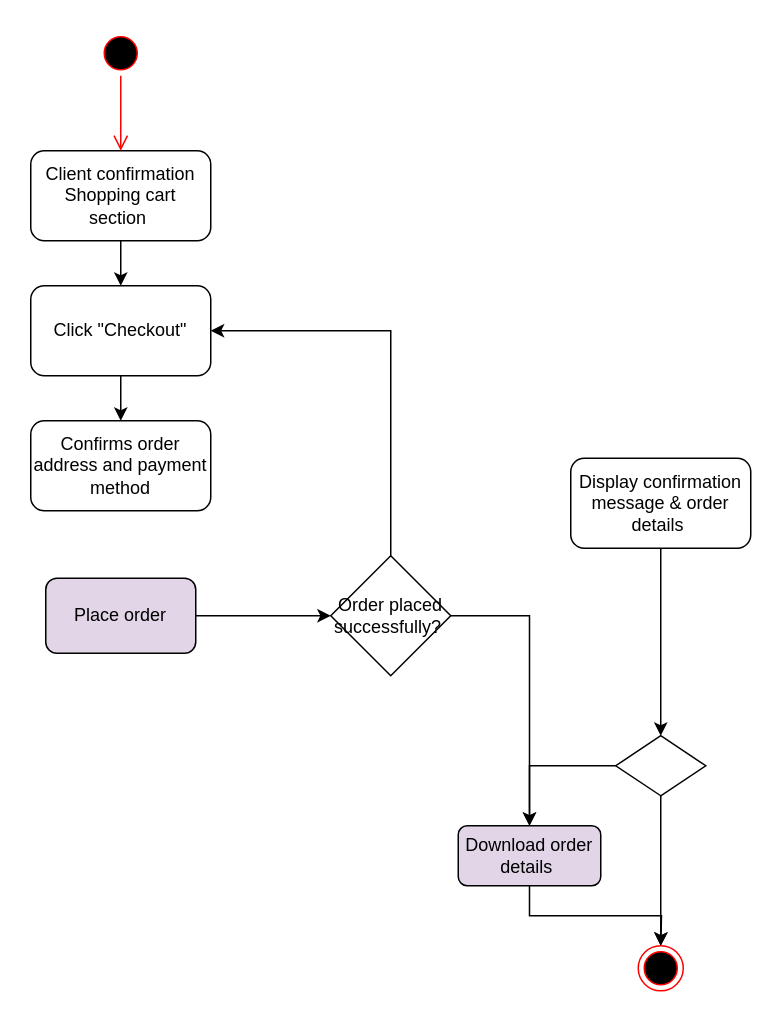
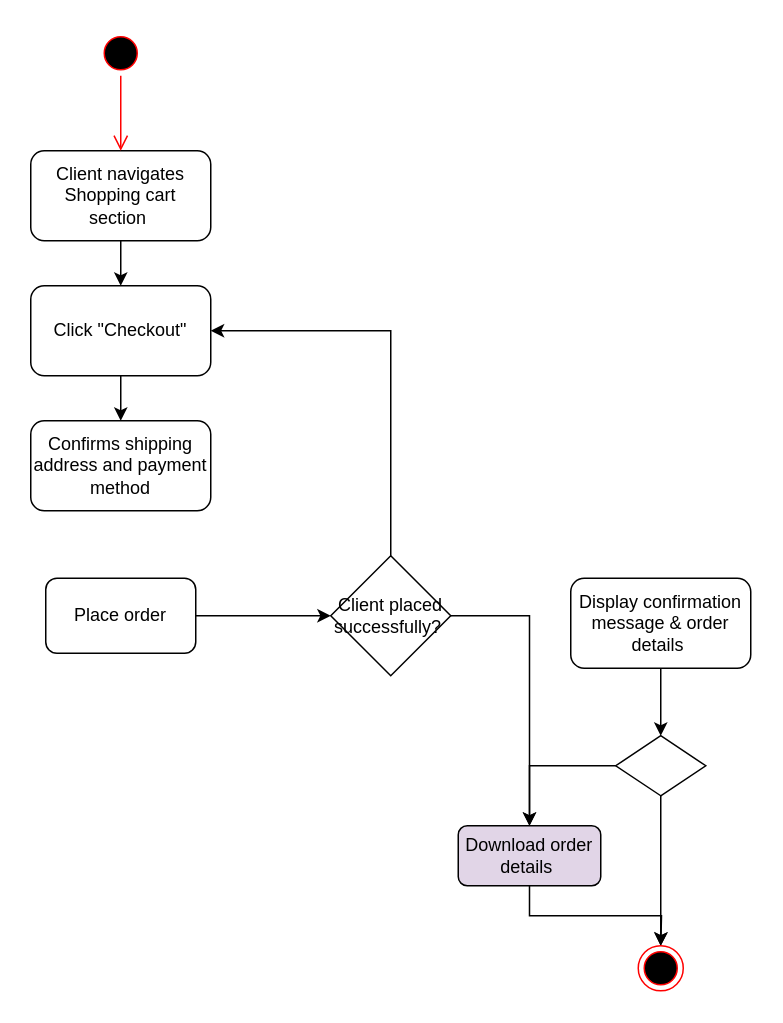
node "Client confirmation Shopping cart section": label "Client confirmation Shopping cart section" -> "Client navigates Shopping cart section"
node "Confirms order address and payment method": label "Confirms order address and payment method" -> "Confirms shipping address and payment method"
node "Display confirmation message & order details": moved (661, 503) -> (661, 623)
node "Place order": fillcolor #e1d5e7 -> #ffffff
node "Order placed successfully?": label "Order placed successfully?" -> "Client placed successfully?"
